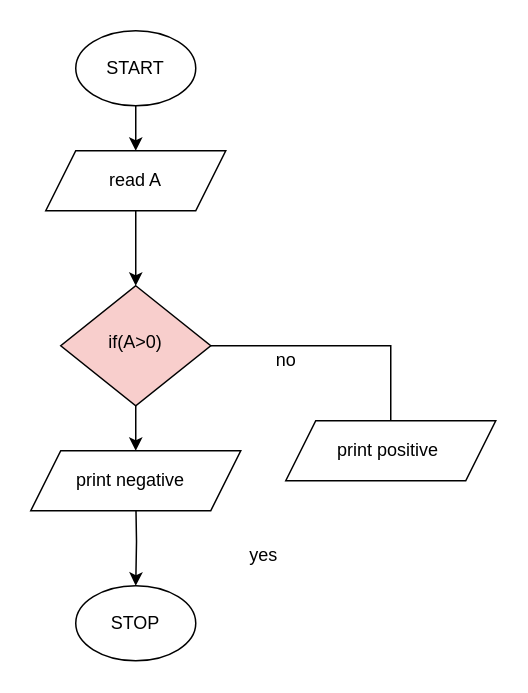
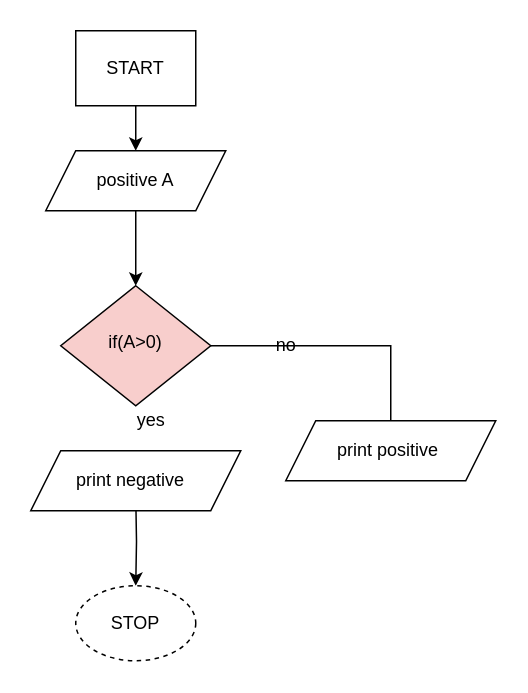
node "START": shape ellipse -> rectangle
node "read A": label "read A" -> "positive A"
node "no": moved (286, 361) -> (286, 346)
edge "if(A>0)" -> "print negative": removed
node "yes": moved (263, 556) -> (151, 421)
node "STOP": style solid -> dashed
